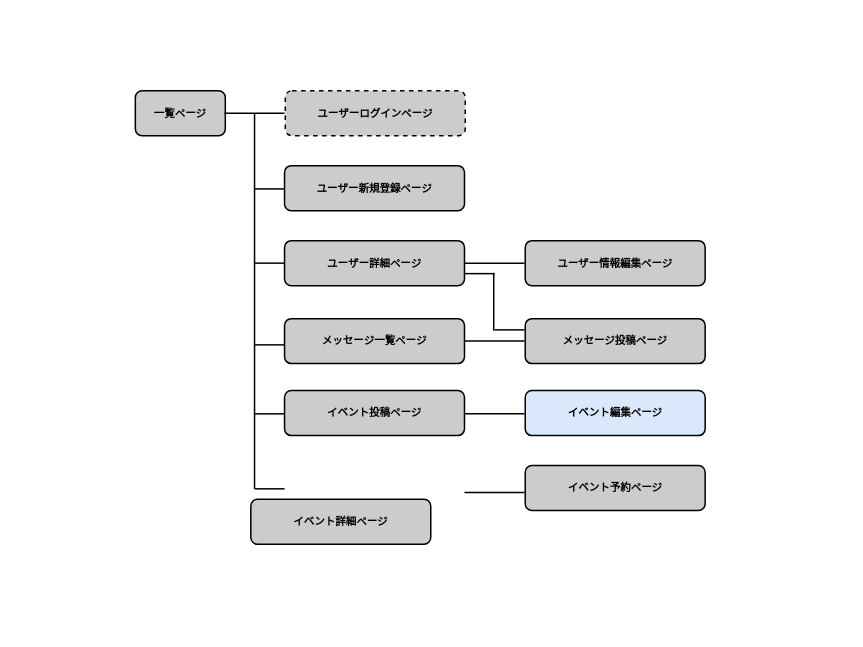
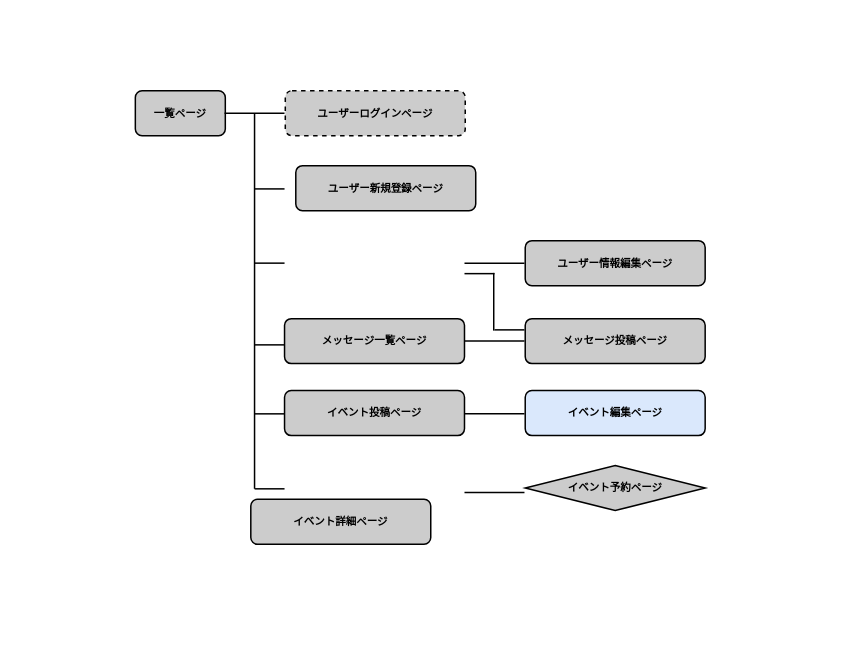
node "ユーザー新規登録ページ": moved (375, 188) -> (386, 188)
node "ユーザー詳細ページ": removed
node "イベント予約ページ": shape rounded rectangle -> diamond
